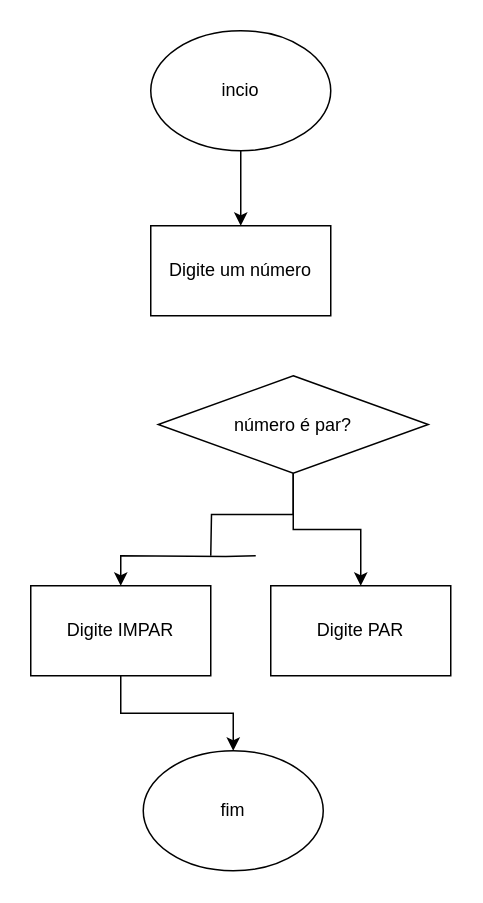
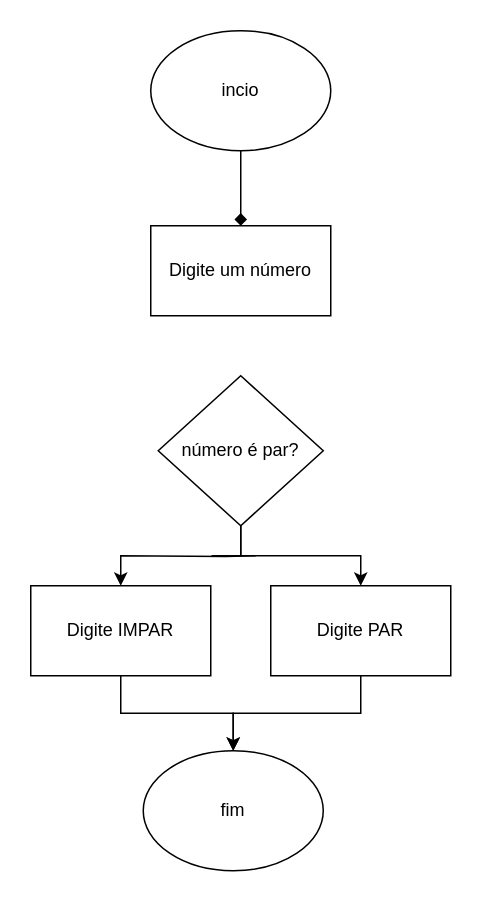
edge "incio" -> "Digite um número": arrowhead classic -> diamond
node "número é par?": size 270x98 -> 165x150
edge "Digite PAR" -> "fim": added
